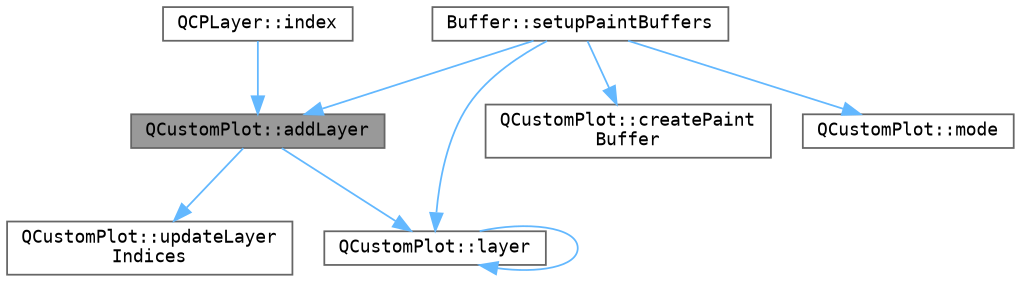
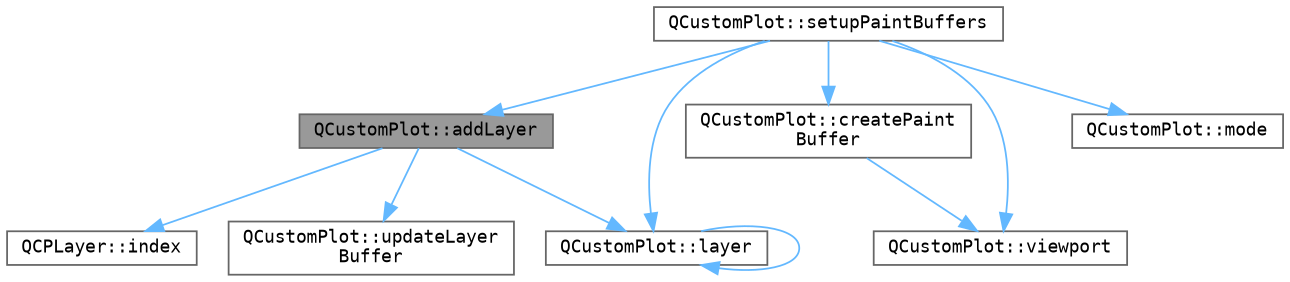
node "Buffer::setupPaintBuffers": label "Buffer::setupPaintBuffers" -> "QCustomPlot::setupPaintBuffers"
edge "QCPLayer::index" -> "QCustomPlot::addLayer": reversed
node "QCustomPlot::updateLayer Indices": label "QCustomPlot::updateLayer Indices" -> "QCustomPlot::updateLayer Buffer"
node "QCustomPlot::viewport": added
